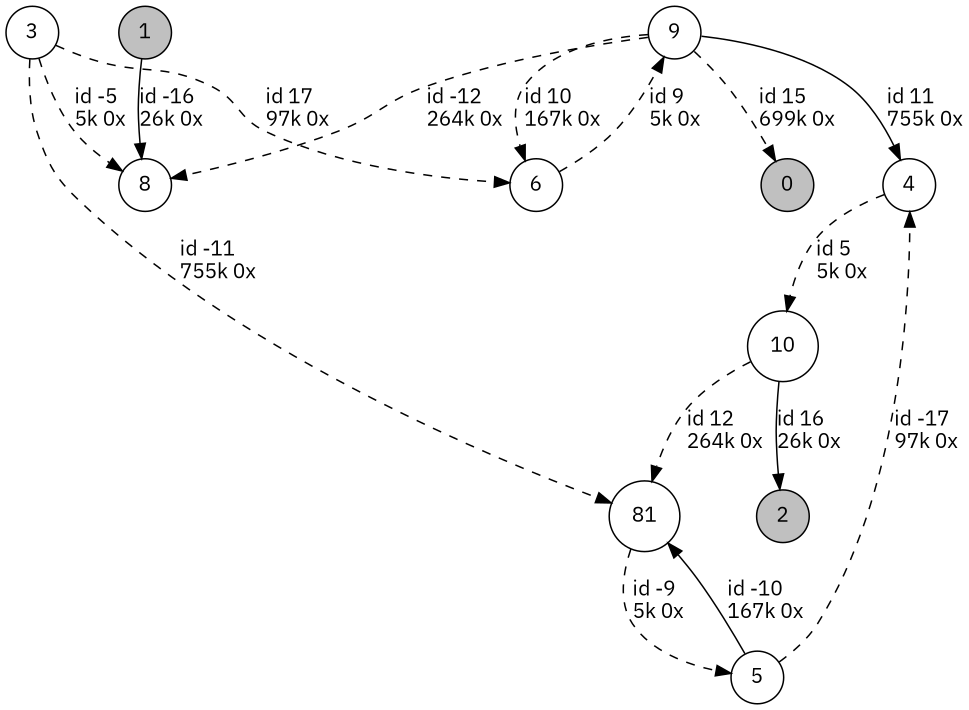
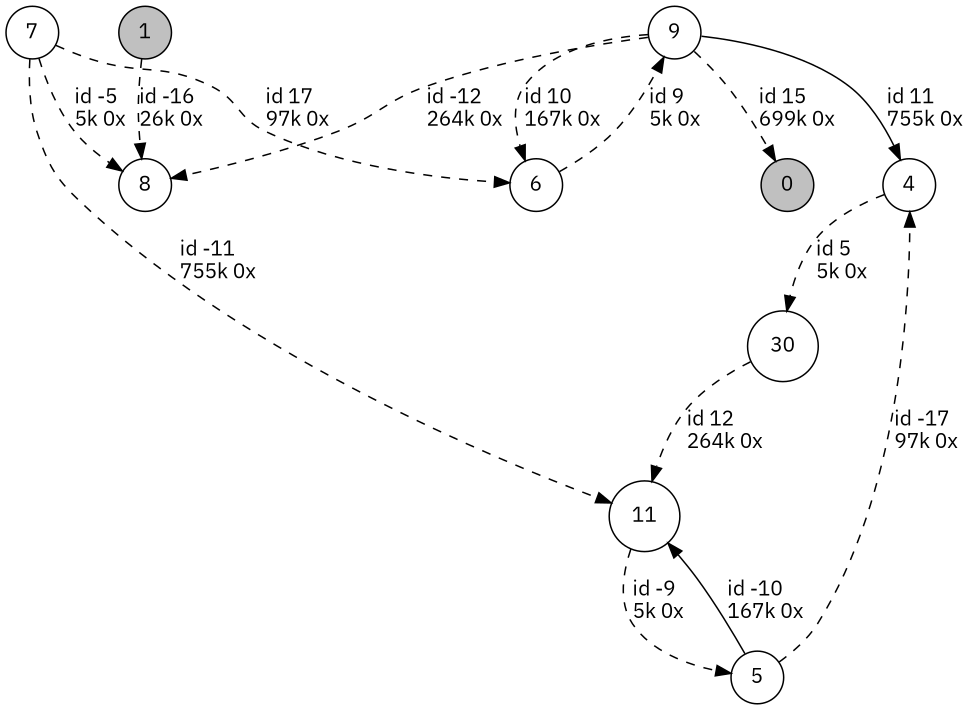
node "3": label "3" -> "7"
edge "1" -> "8": style solid -> dashed
node "10": label "10" -> "30"
node "81": label "81" -> "11"
node "2": removed
